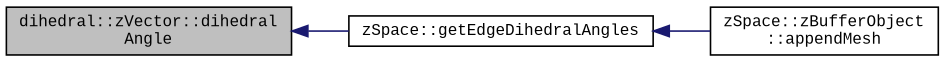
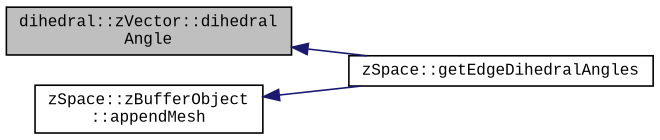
edge "zSpace::zBufferObject ::appendMesh" -> "zSpace::getEdgeDihedralAngles": reversed
